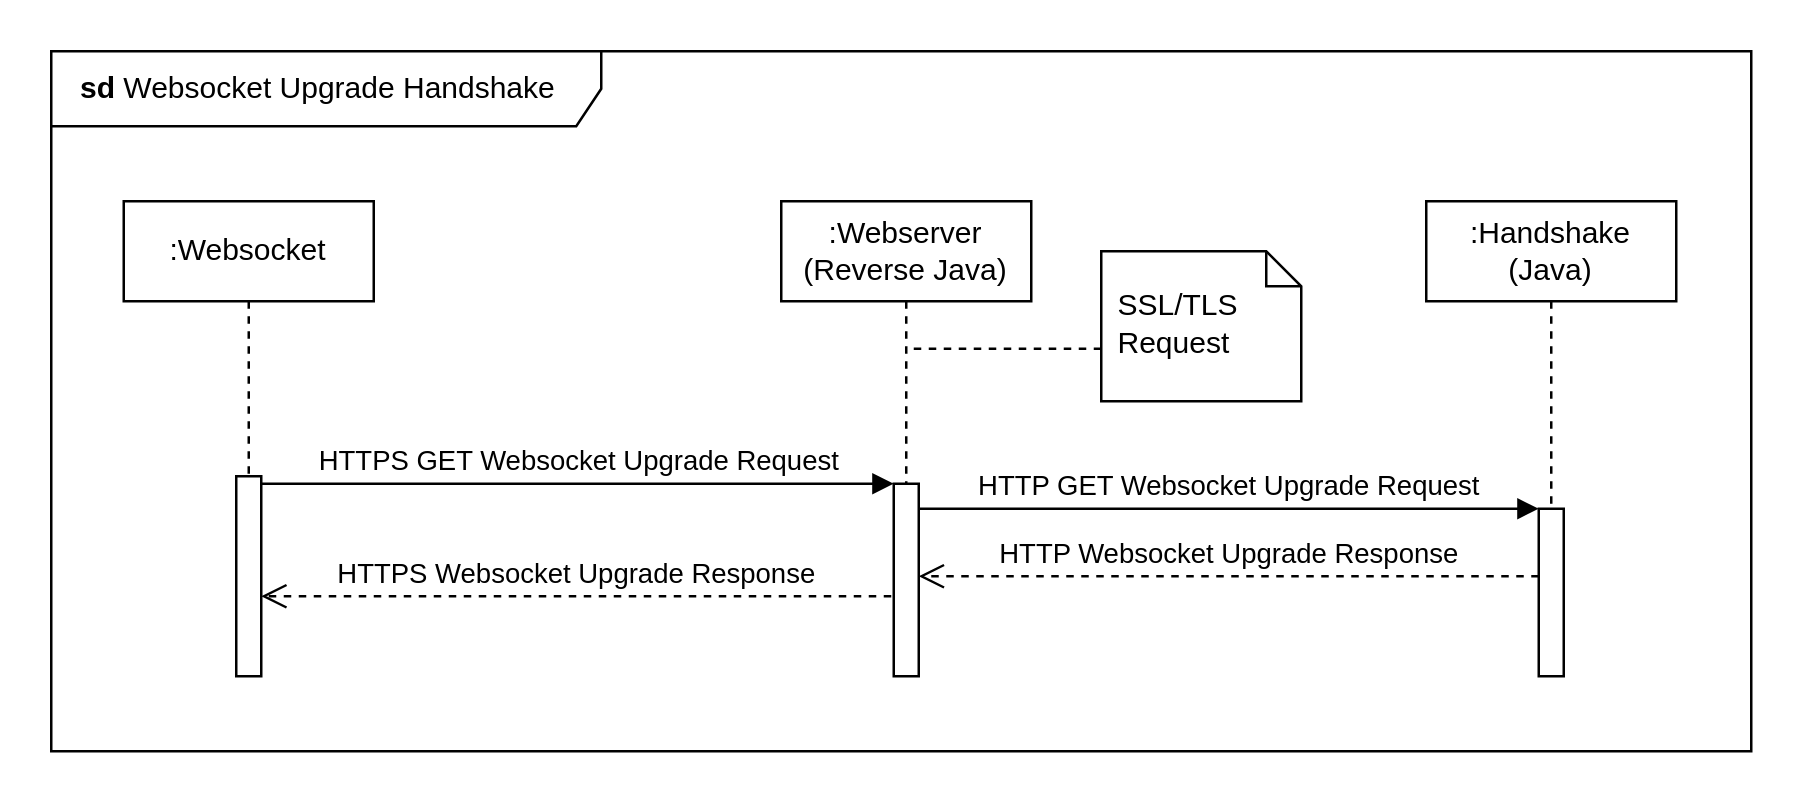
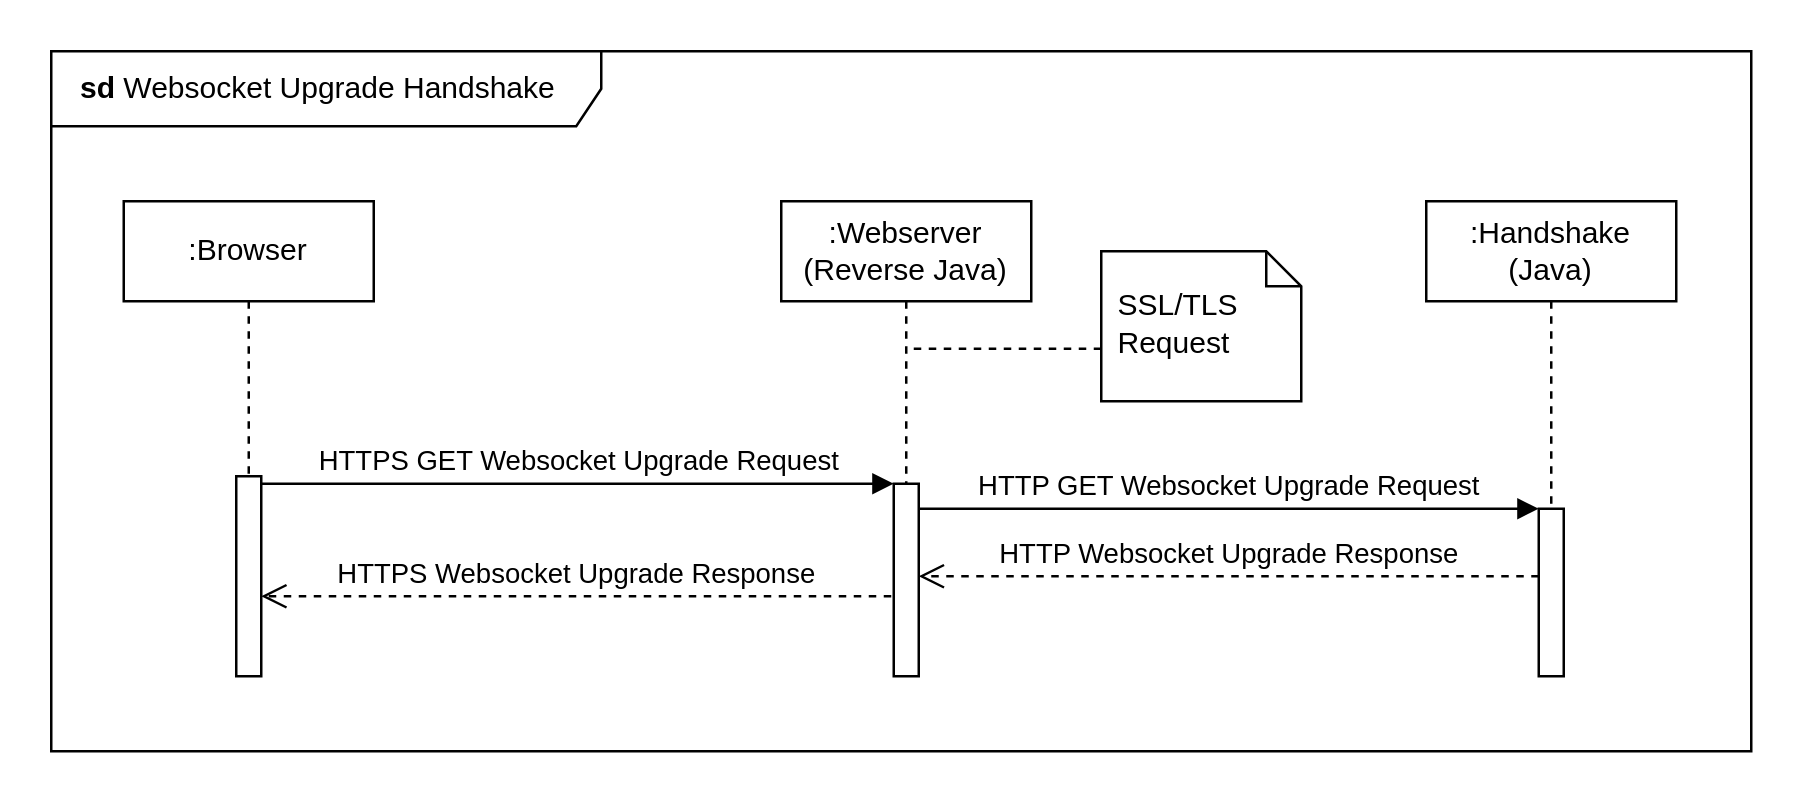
node ":Websocket": label ":Websocket" -> ":Browser"
